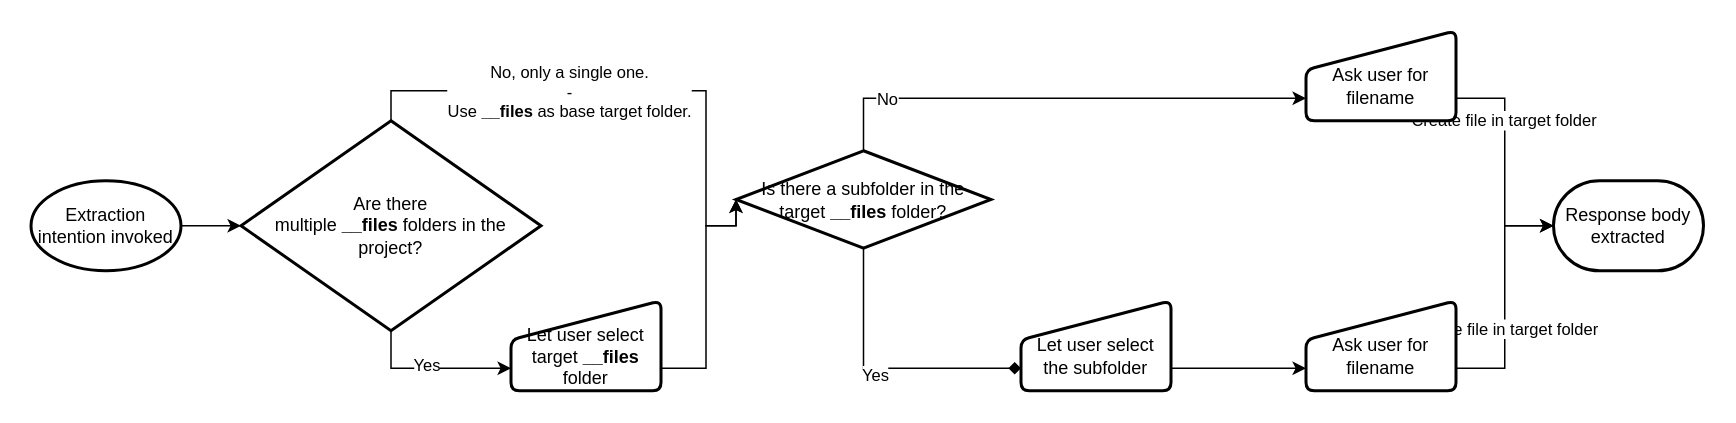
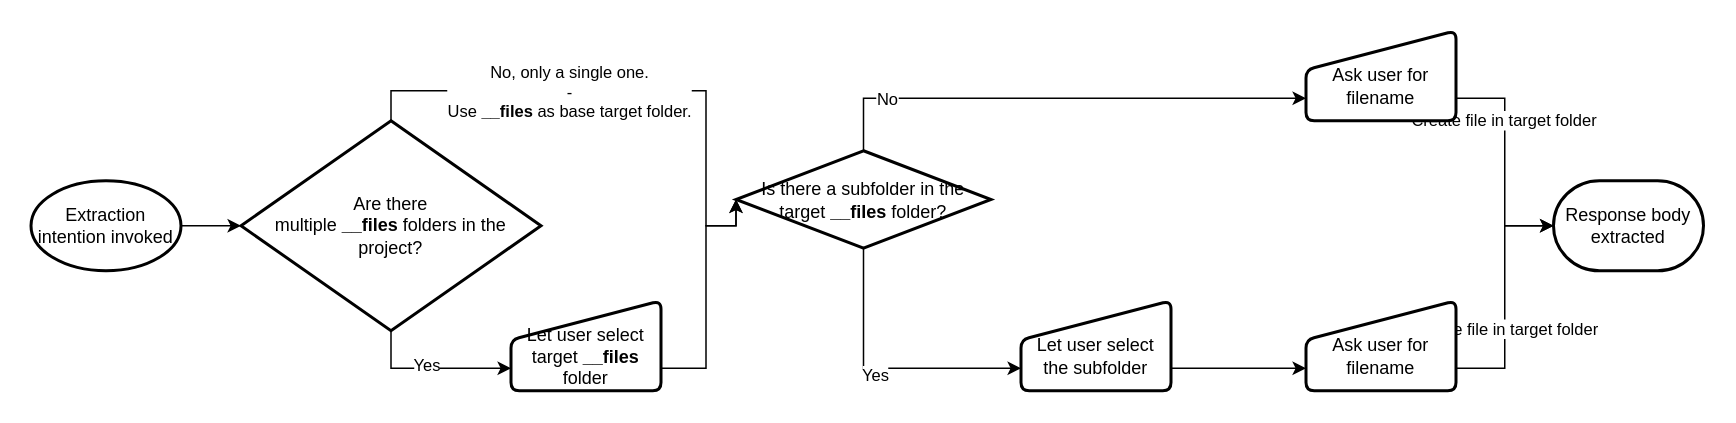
edge "Is there a subfolder in the target __files folder?" -> "Let user select the subfolder": arrowhead diamond -> classic
